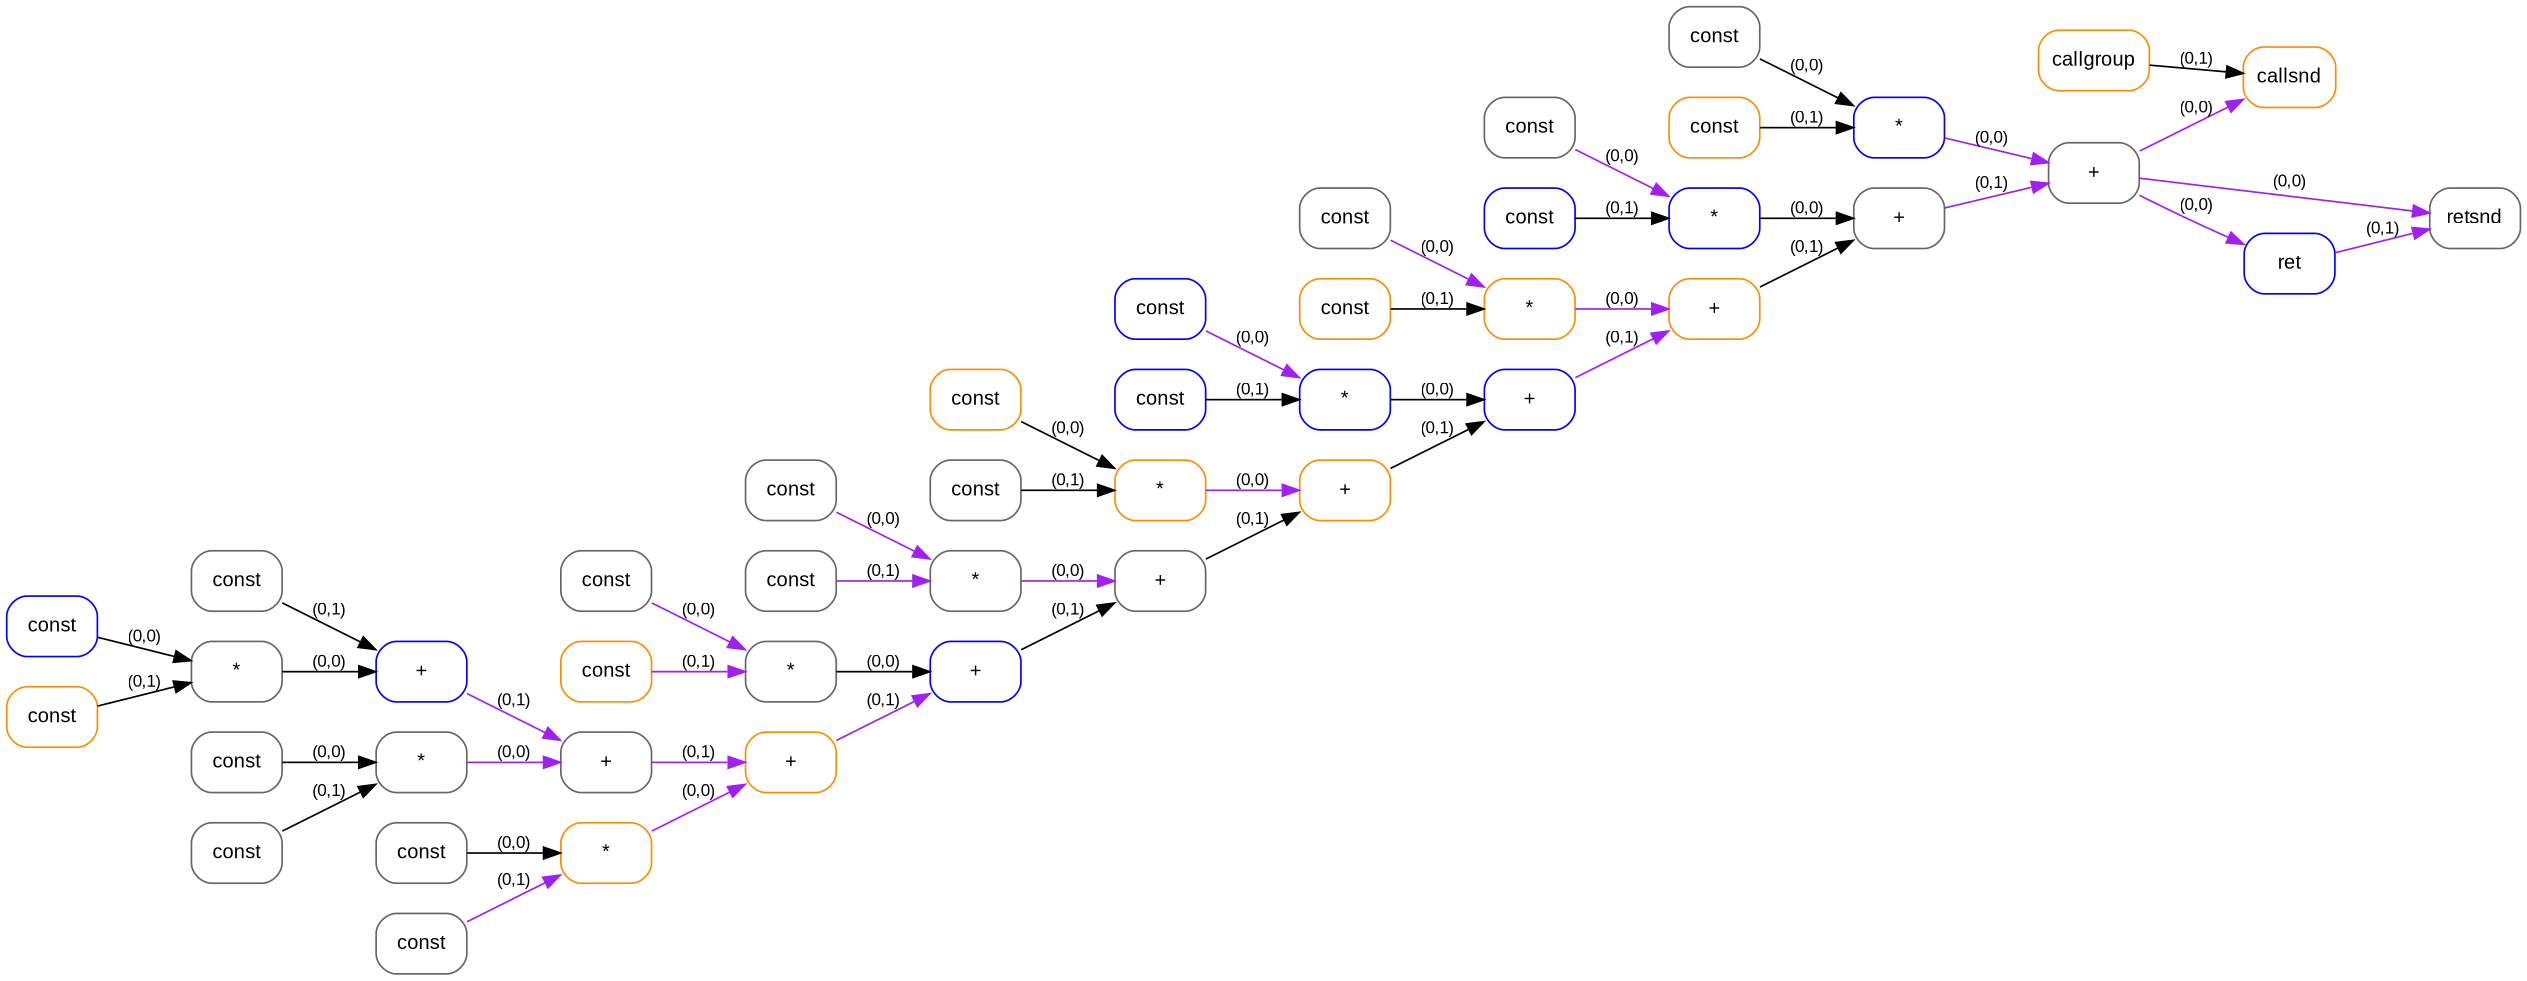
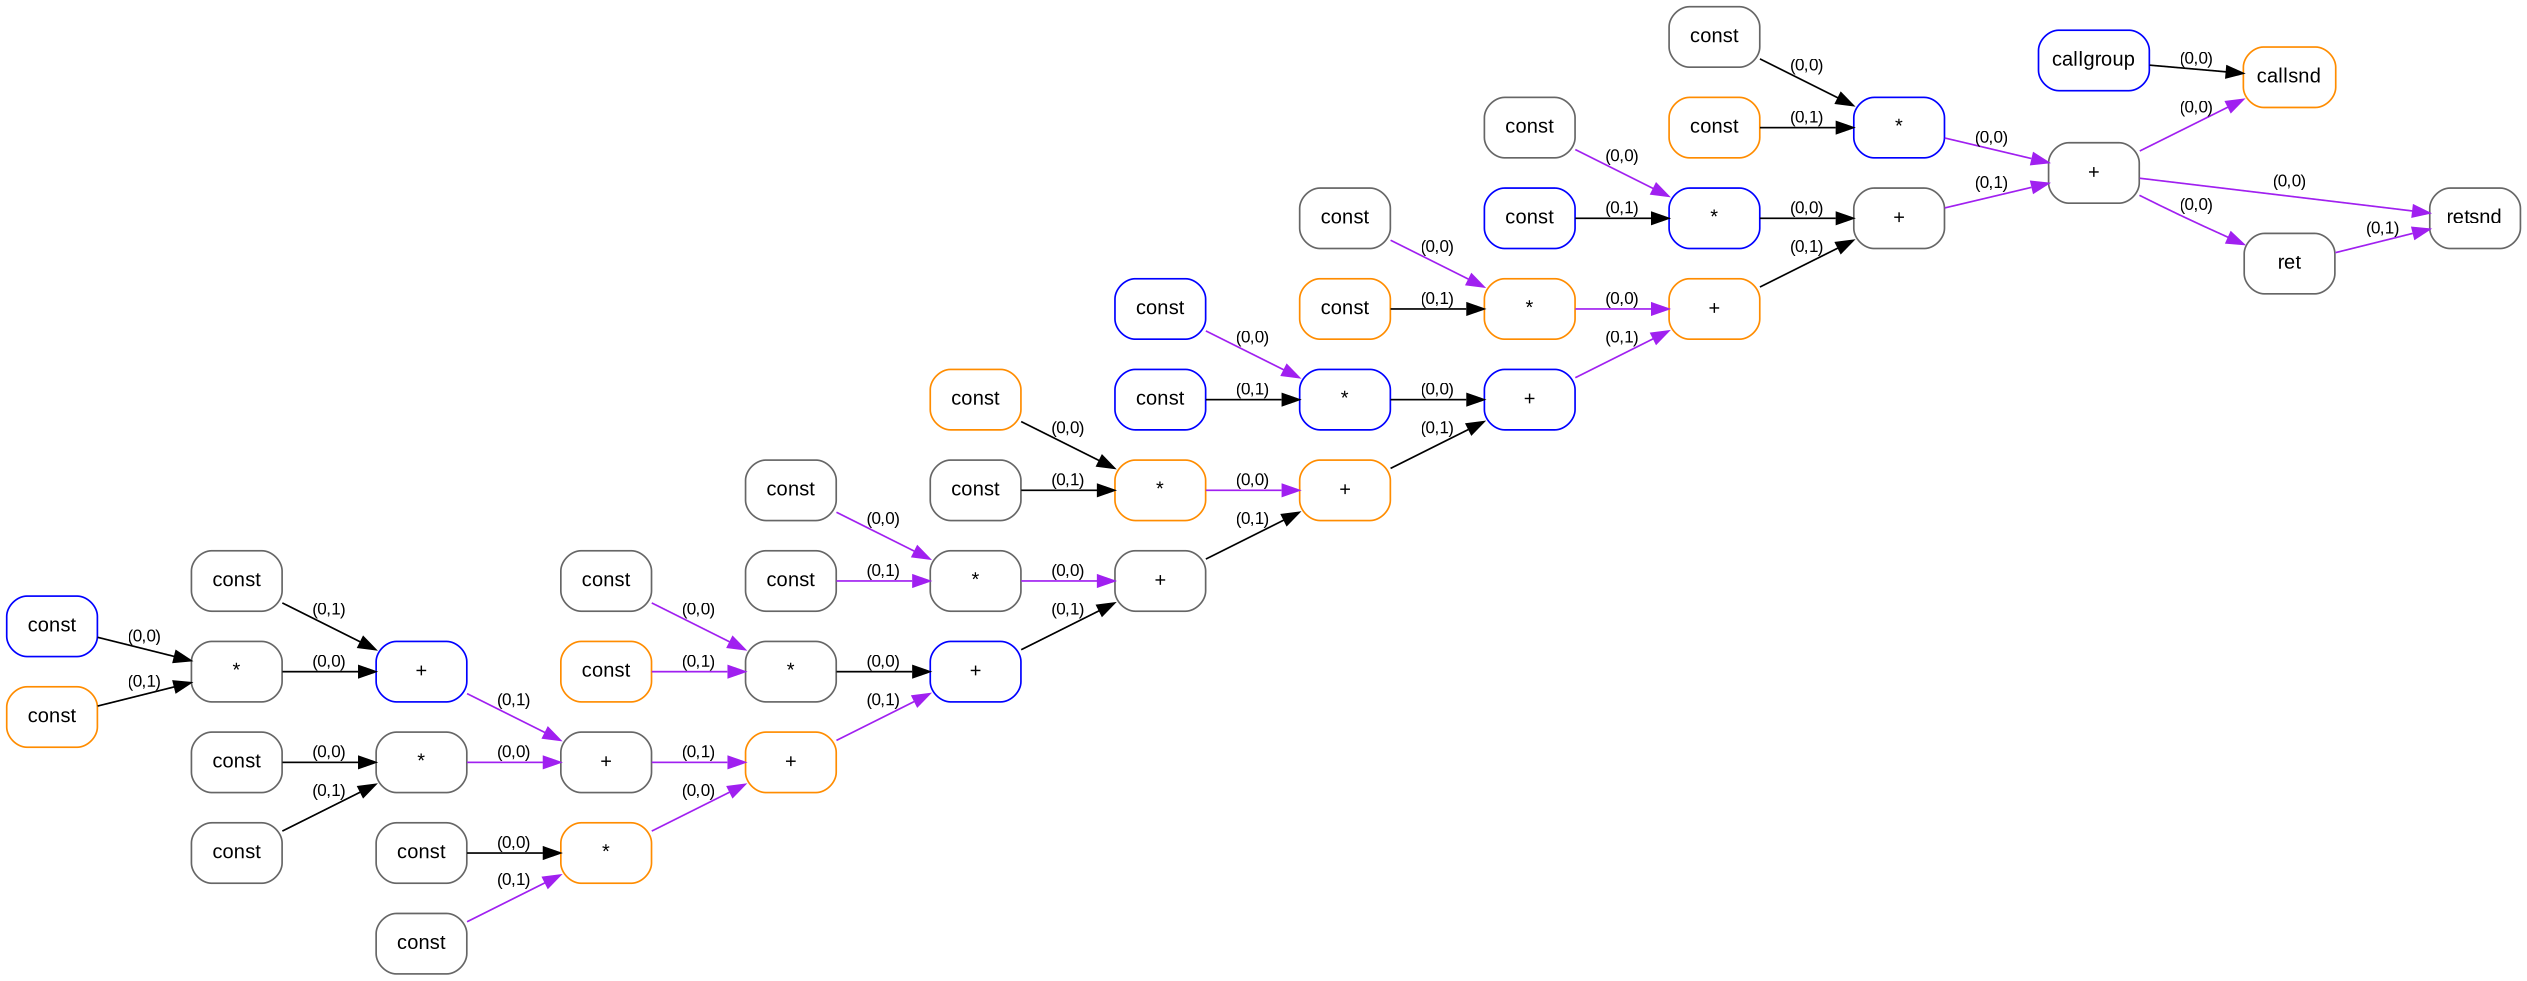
node "callgroup": color darkorange -> blue
edge "callgroup" -> "callsnd": label "(0,1)" -> "(0,0)"
node "ret": color blue -> gray40
